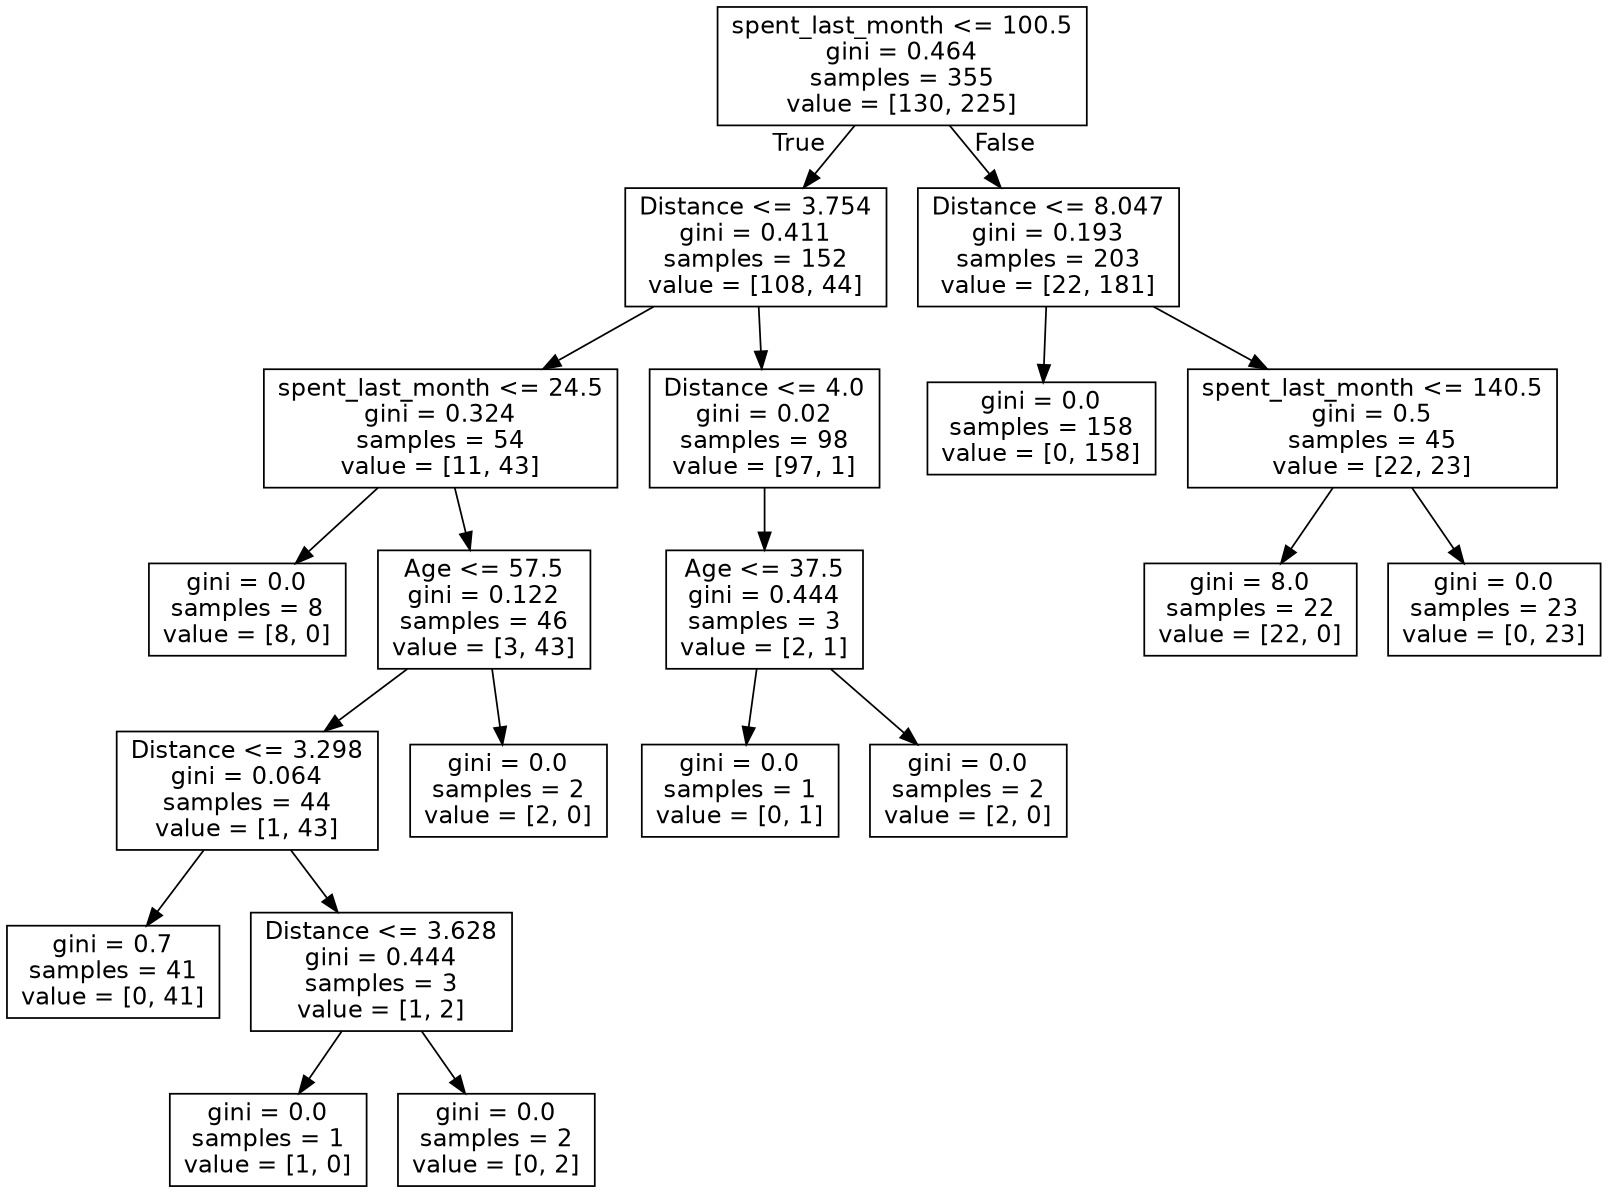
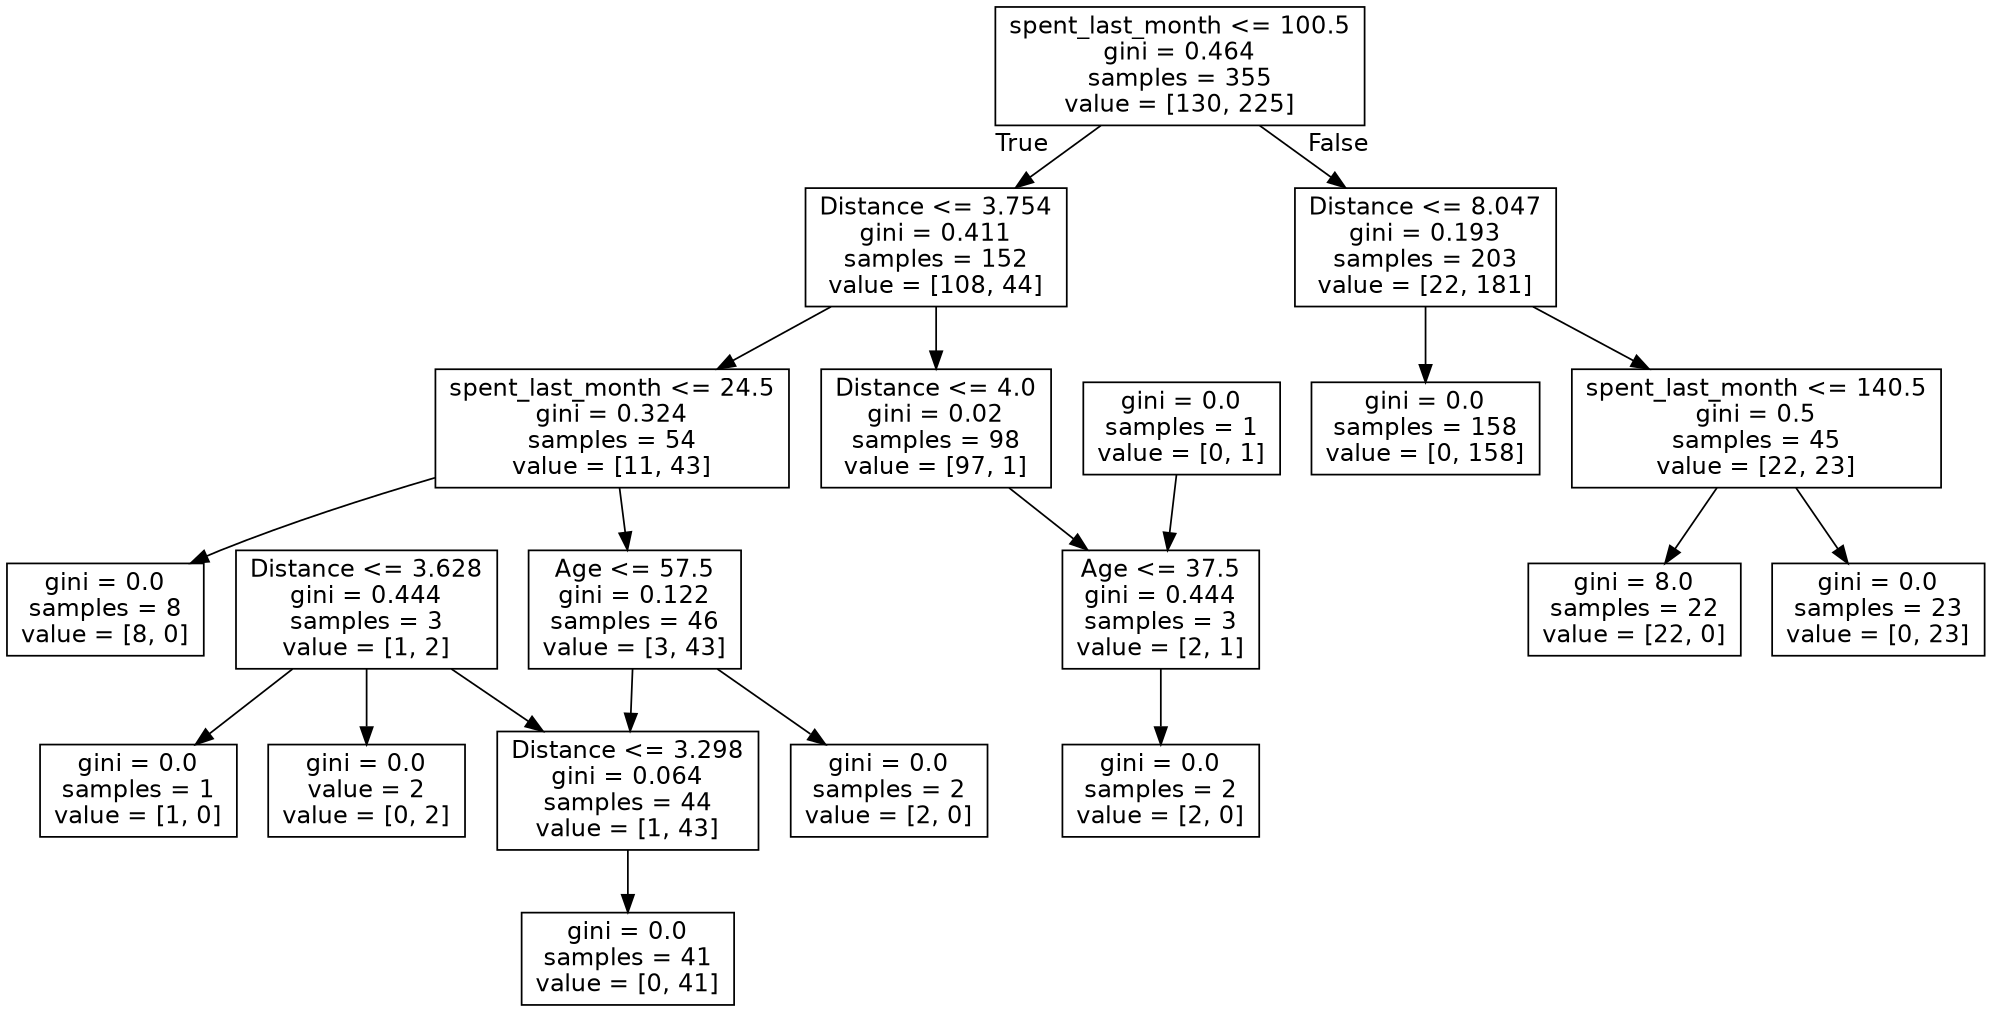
edge "Age <= 37.5 gini = 0.444 samples = 3 value = [2, 1]" -> "gini = 0.0 samples = 1 value = [0, 1]": reversed
edge "Distance <= 3.298 gini = 0.064 samples = 44 value = [1, 43]" -> "Distance <= 3.628 gini = 0.444 samples = 3 value = [1, 2]": reversed
node "gini = 0.7 samples = 41 value = [0, 41]": label "gini = 0.7 samples = 41 value = [0, 41]" -> "gini = 0.0 samples = 41 value = [0, 41]"
node "gini = 0.0 samples = 2 value = [0, 2]": label "gini = 0.0 samples = 2 value = [0, 2]" -> "gini = 0.0 value = 2 value = [0, 2]"
